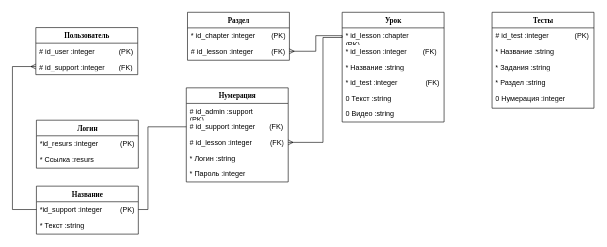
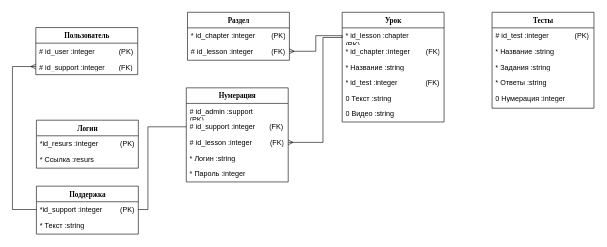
node "* id_lesson :integer (FK)": label "* id_lesson :integer (FK)" -> "* id_chapter :integer (FK)"
node "* Раздел :string": label "* Раздел :string" -> "* Ответы :string"
node "Название": label "Название" -> "Поддержка"
